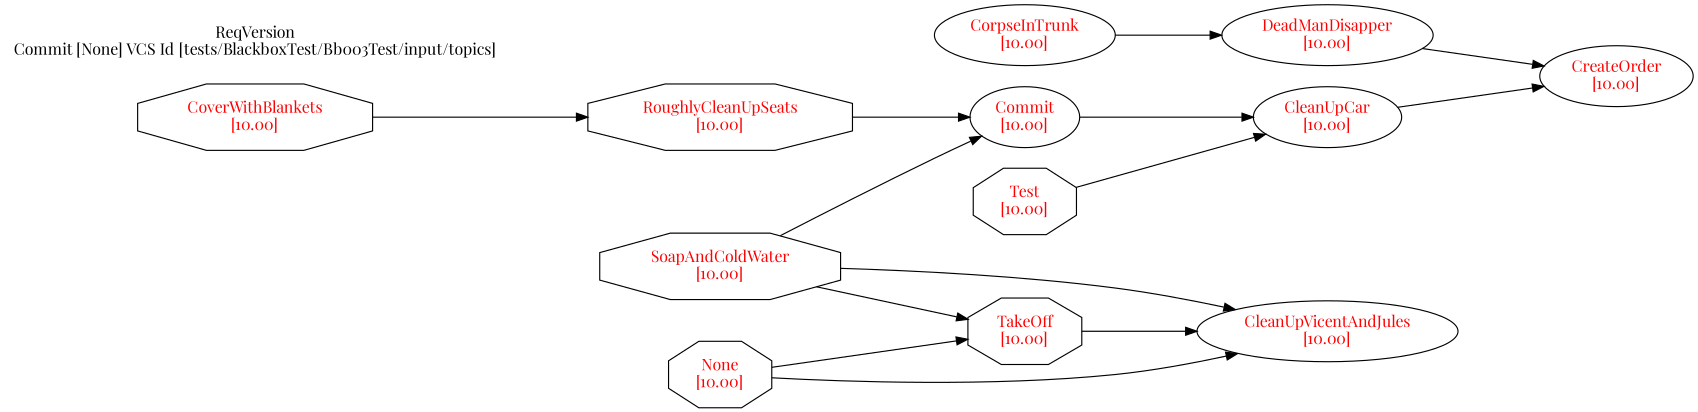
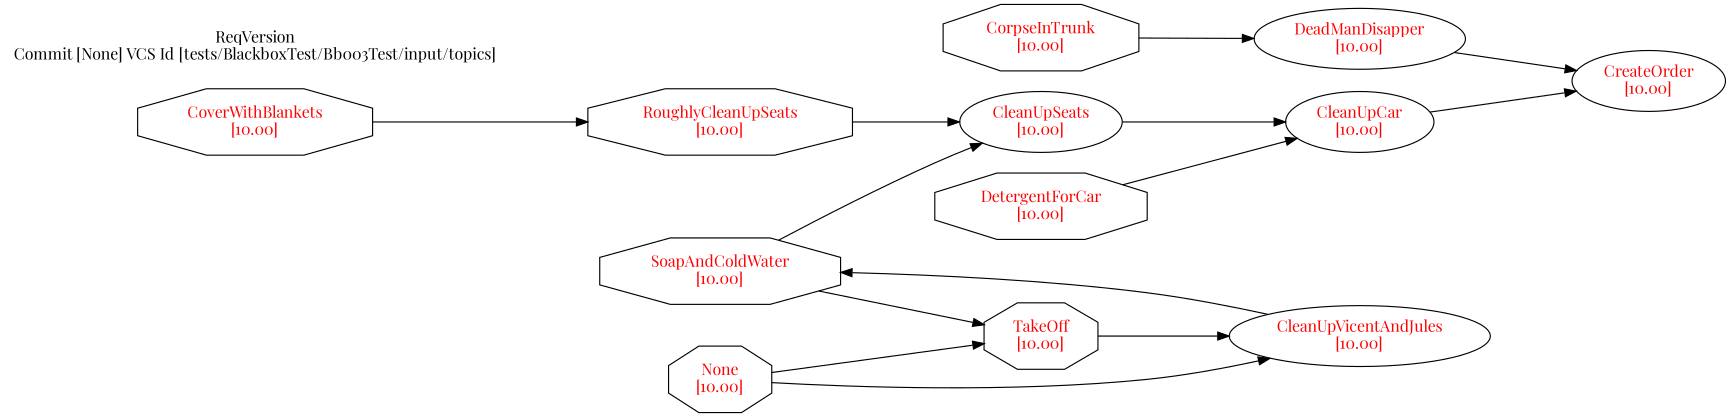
node "CorpseInTrunk [10.00]": shape ellipse -> octagon
node "Commit [10.00]": label "Commit [10.00]" -> "CleanUpSeats [10.00]"
node "Test [10.00]": label "Test [10.00]" -> "DetergentForCar [10.00]"
edge "SoapAndColdWater [10.00]" -> "CleanUpVicentAndJules [10.00]": reversed
